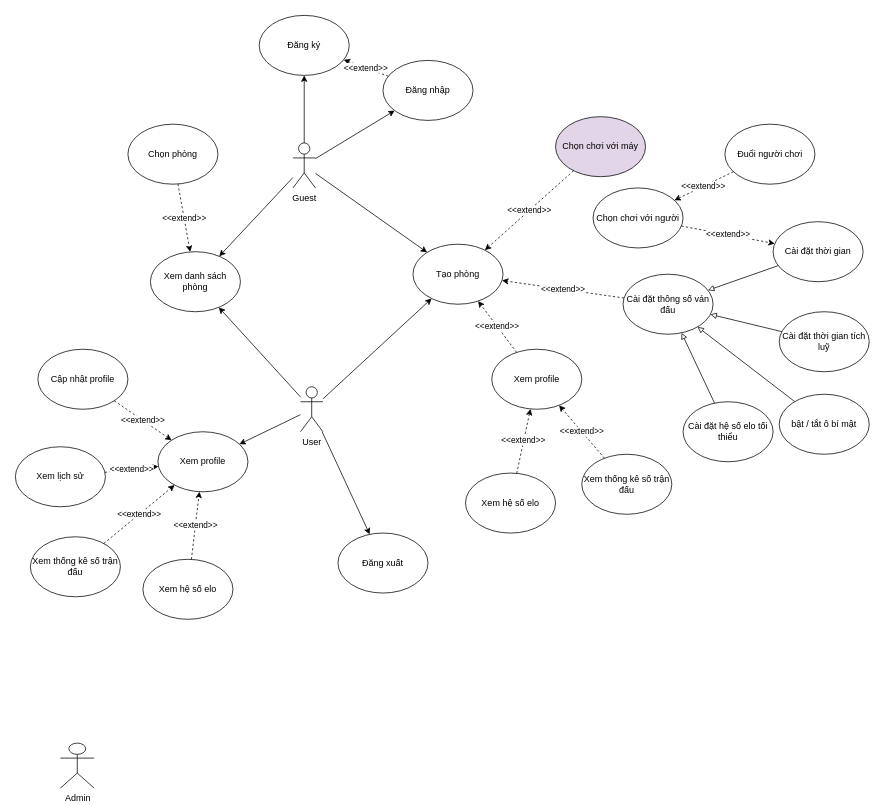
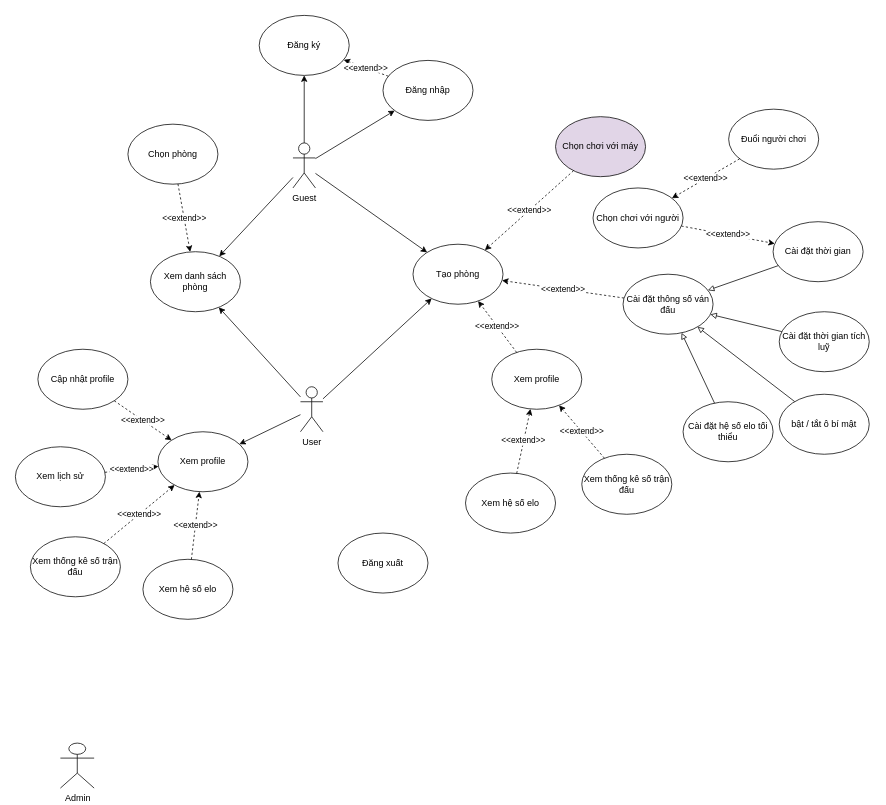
node "Đuổi người chơi": moved (770, 154) -> (773, 139)
edge "User" -> "Đăng xuất": removed
